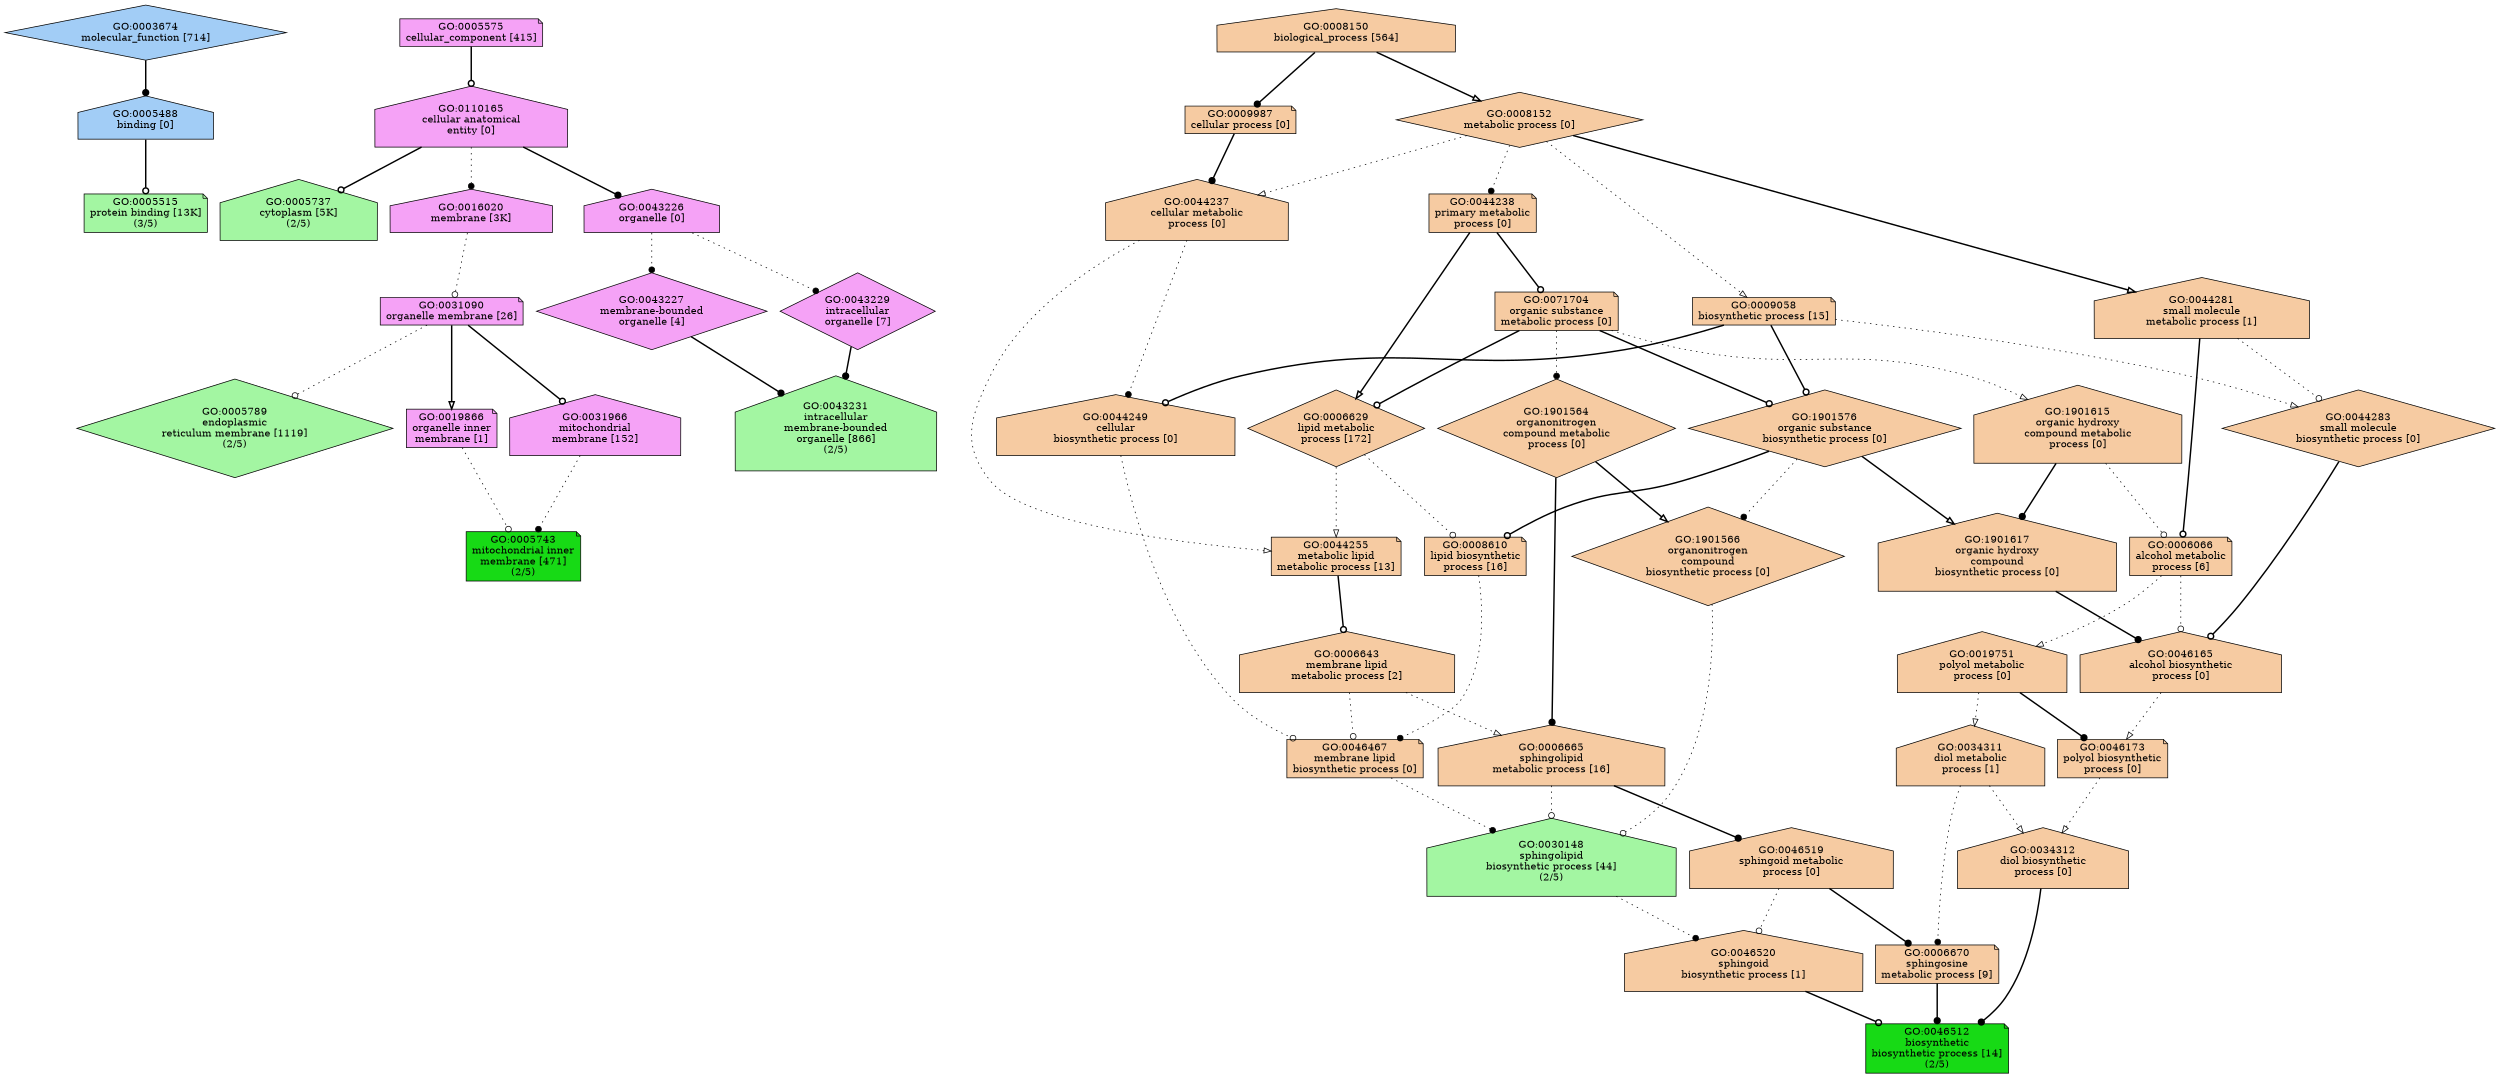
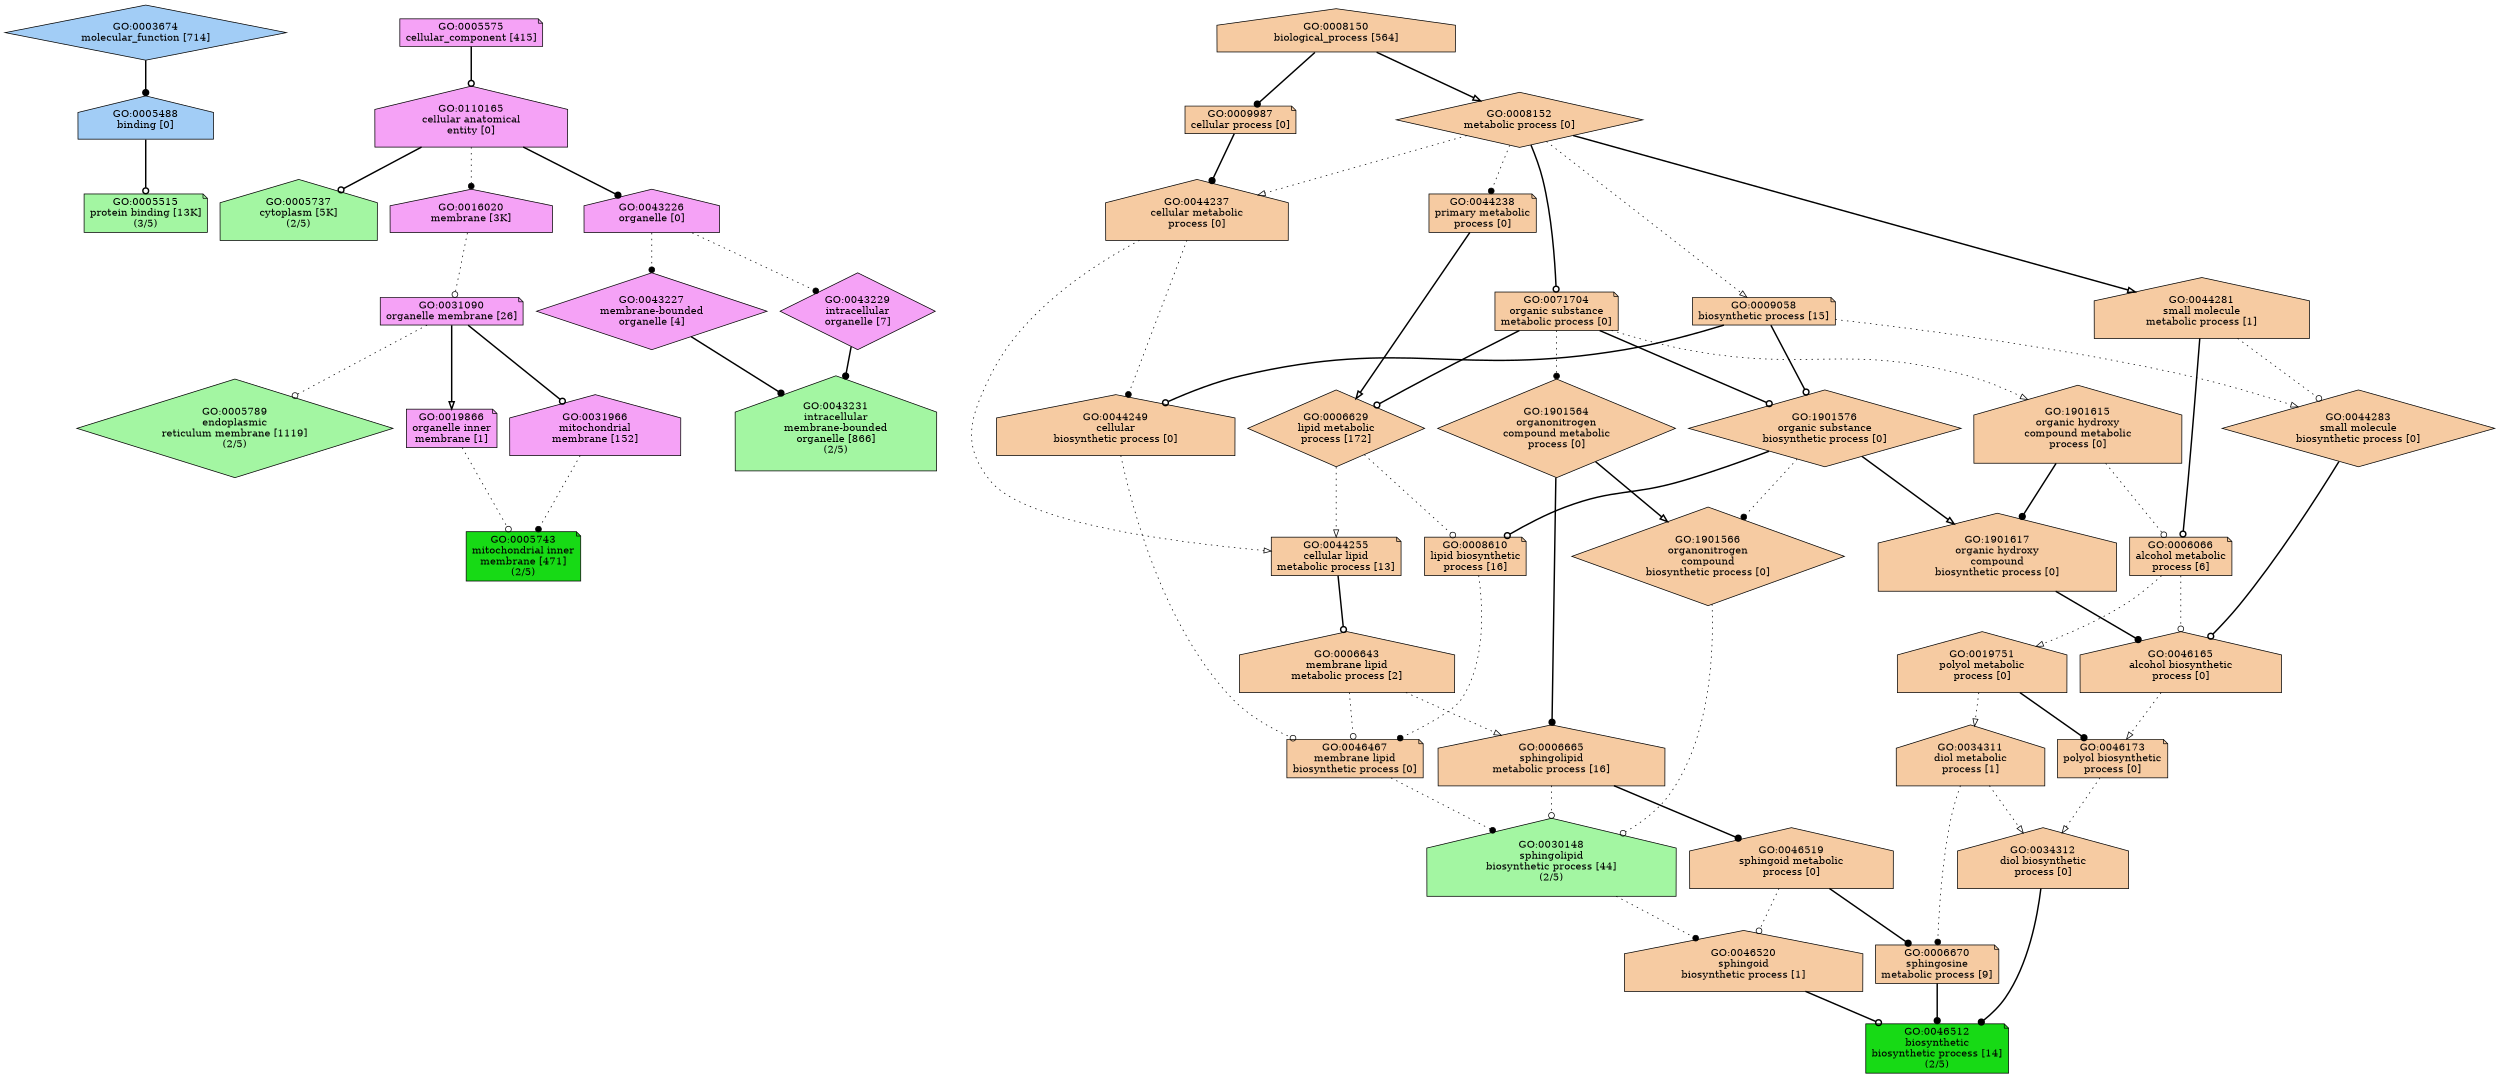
edge "GO:0044238 primary metabolic process [0]" -> "GO:0071704 organic substance metabolic process [0]": now "GO:0008152 metabolic process [0]" -> "GO:0071704 organic substance metabolic process [0]"
node "GO:0044255 metabolic lipid metabolic process [13]": label "GO:0044255 metabolic lipid metabolic process [13]" -> "GO:0044255 cellular lipid metabolic process [13]"
